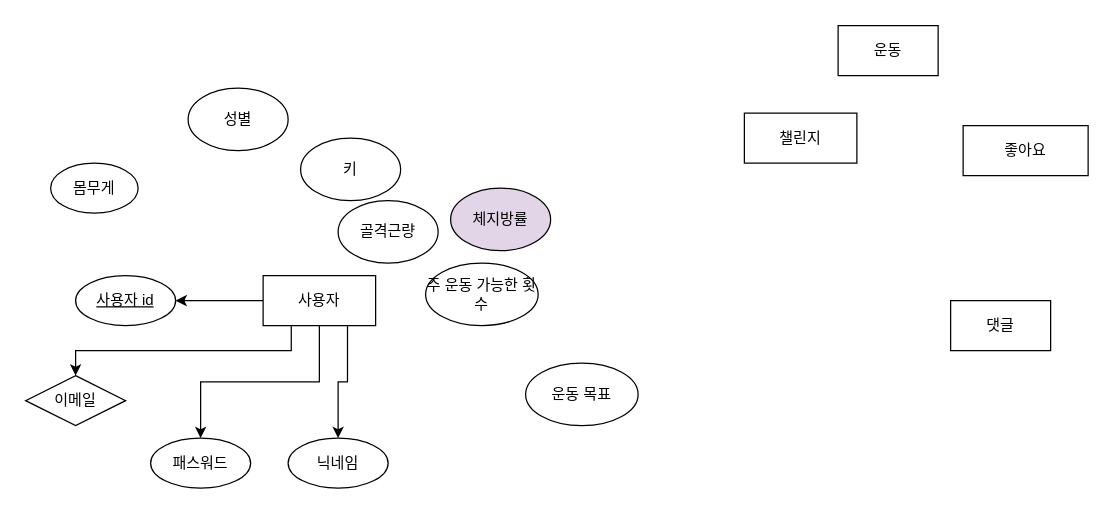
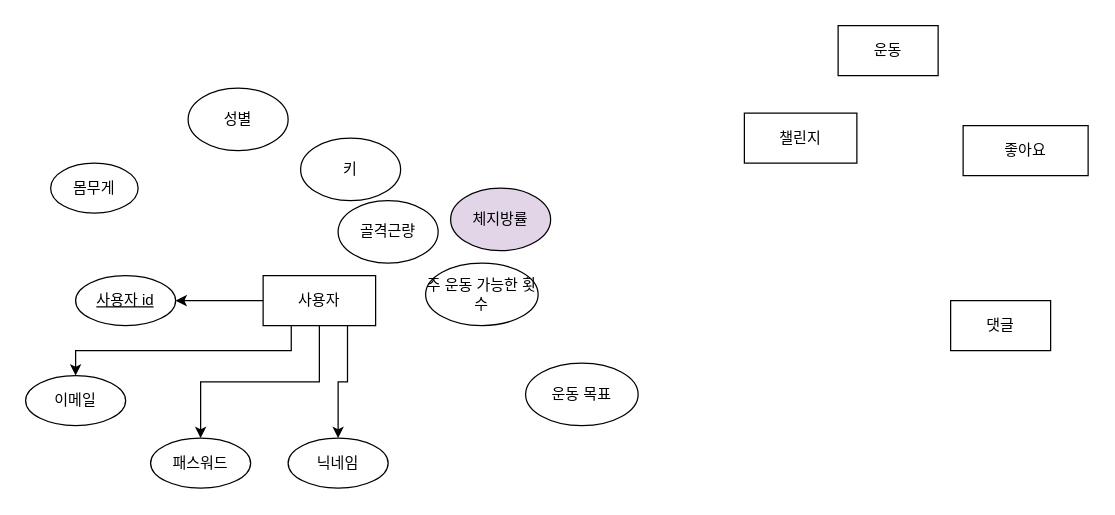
node "이메일": shape diamond -> ellipse
